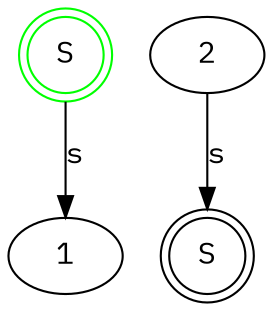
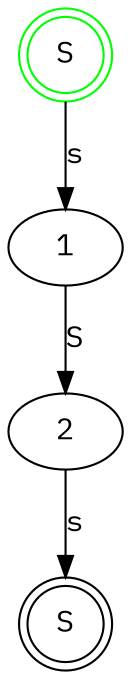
edge "1" -> "2": added, label "S"
